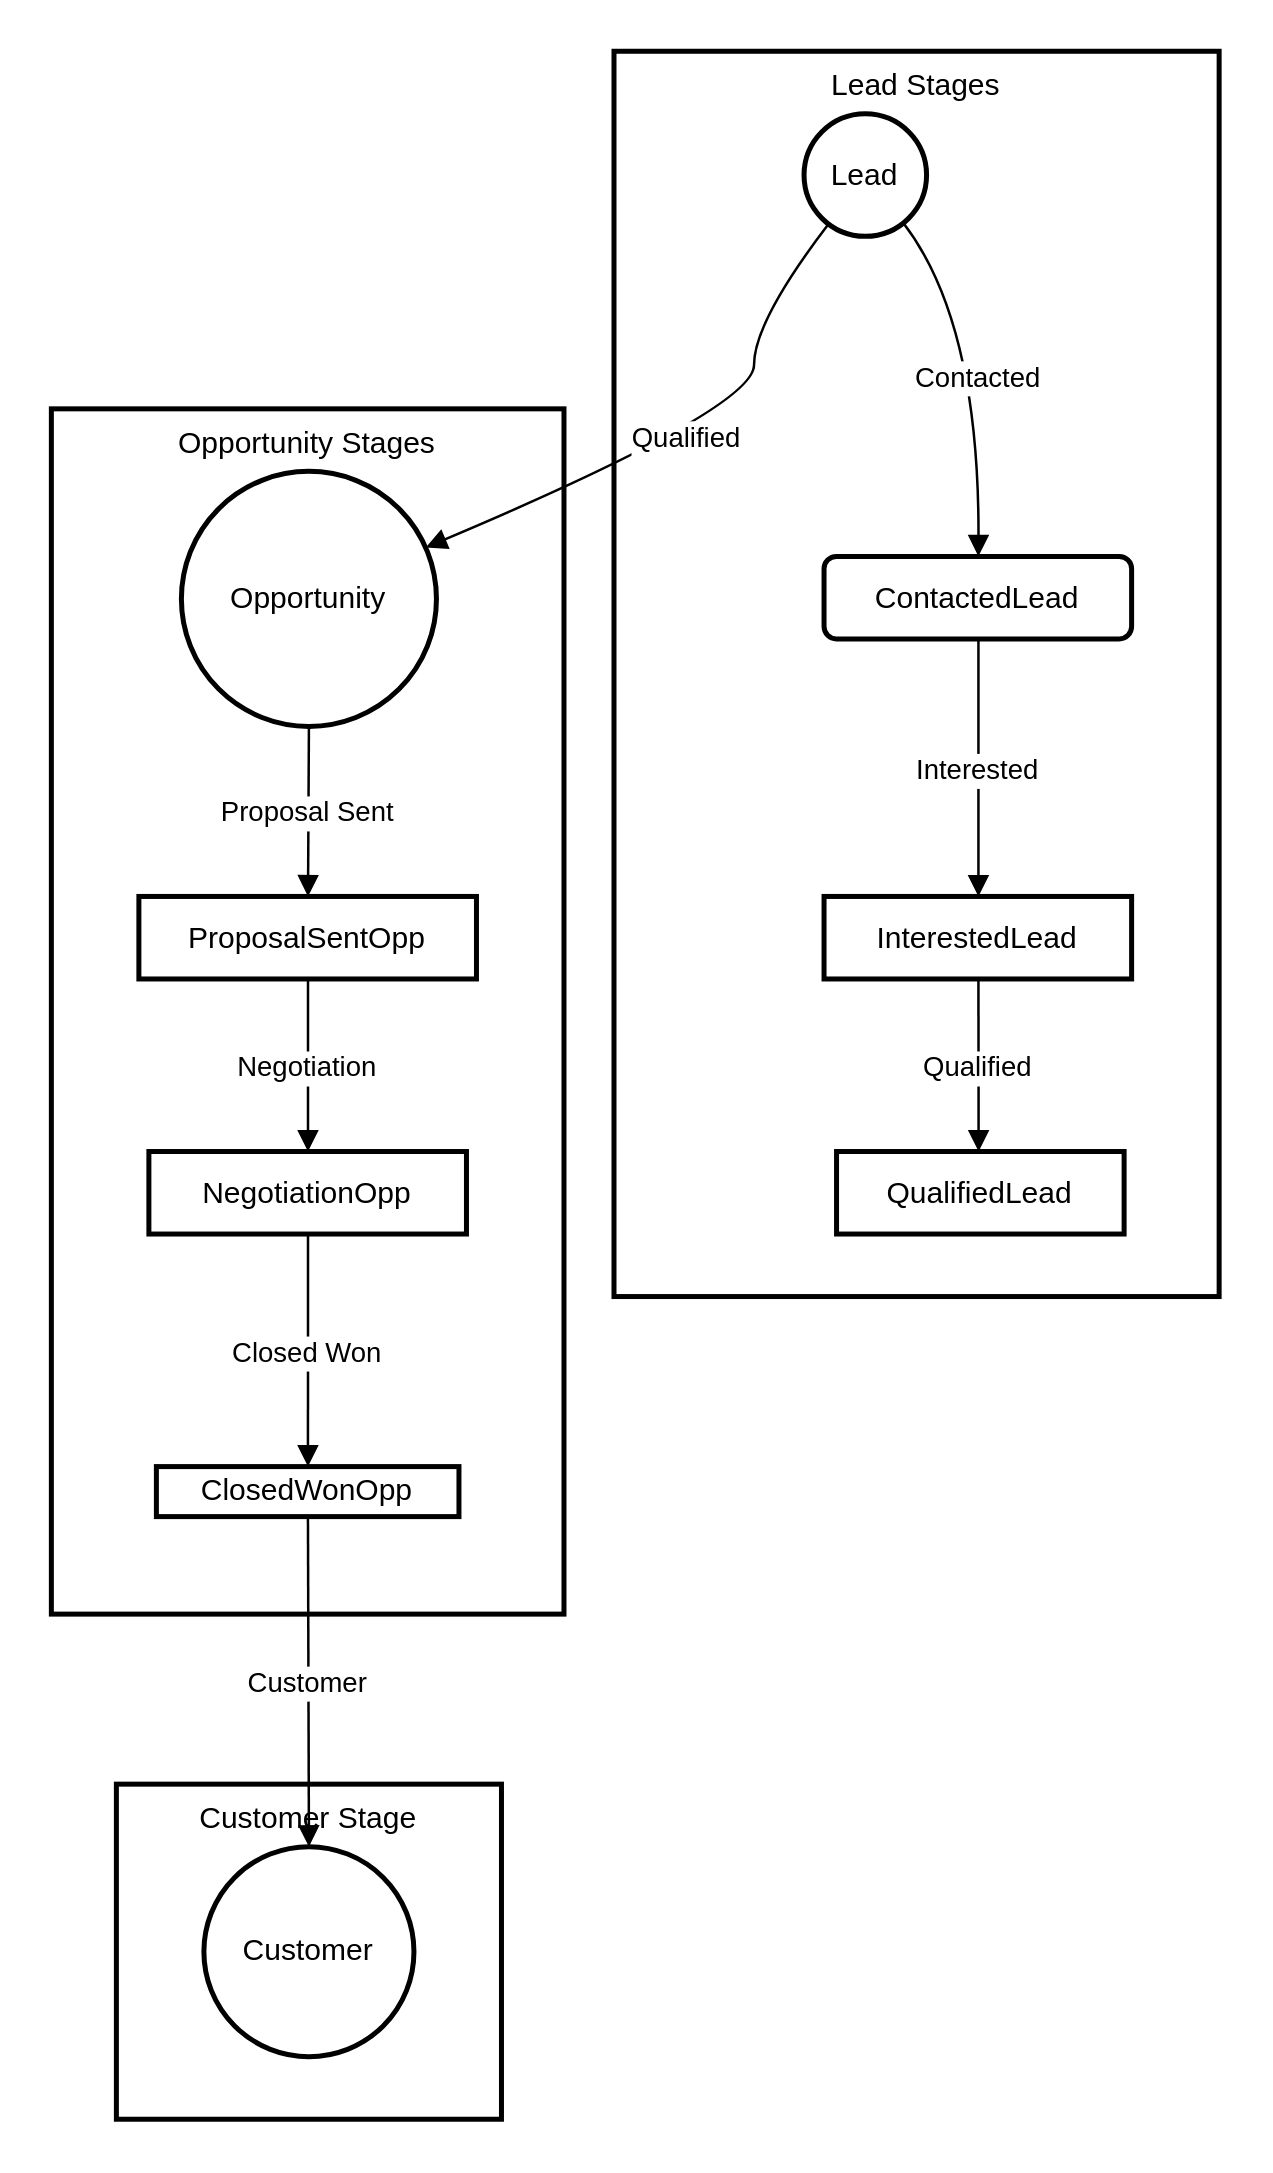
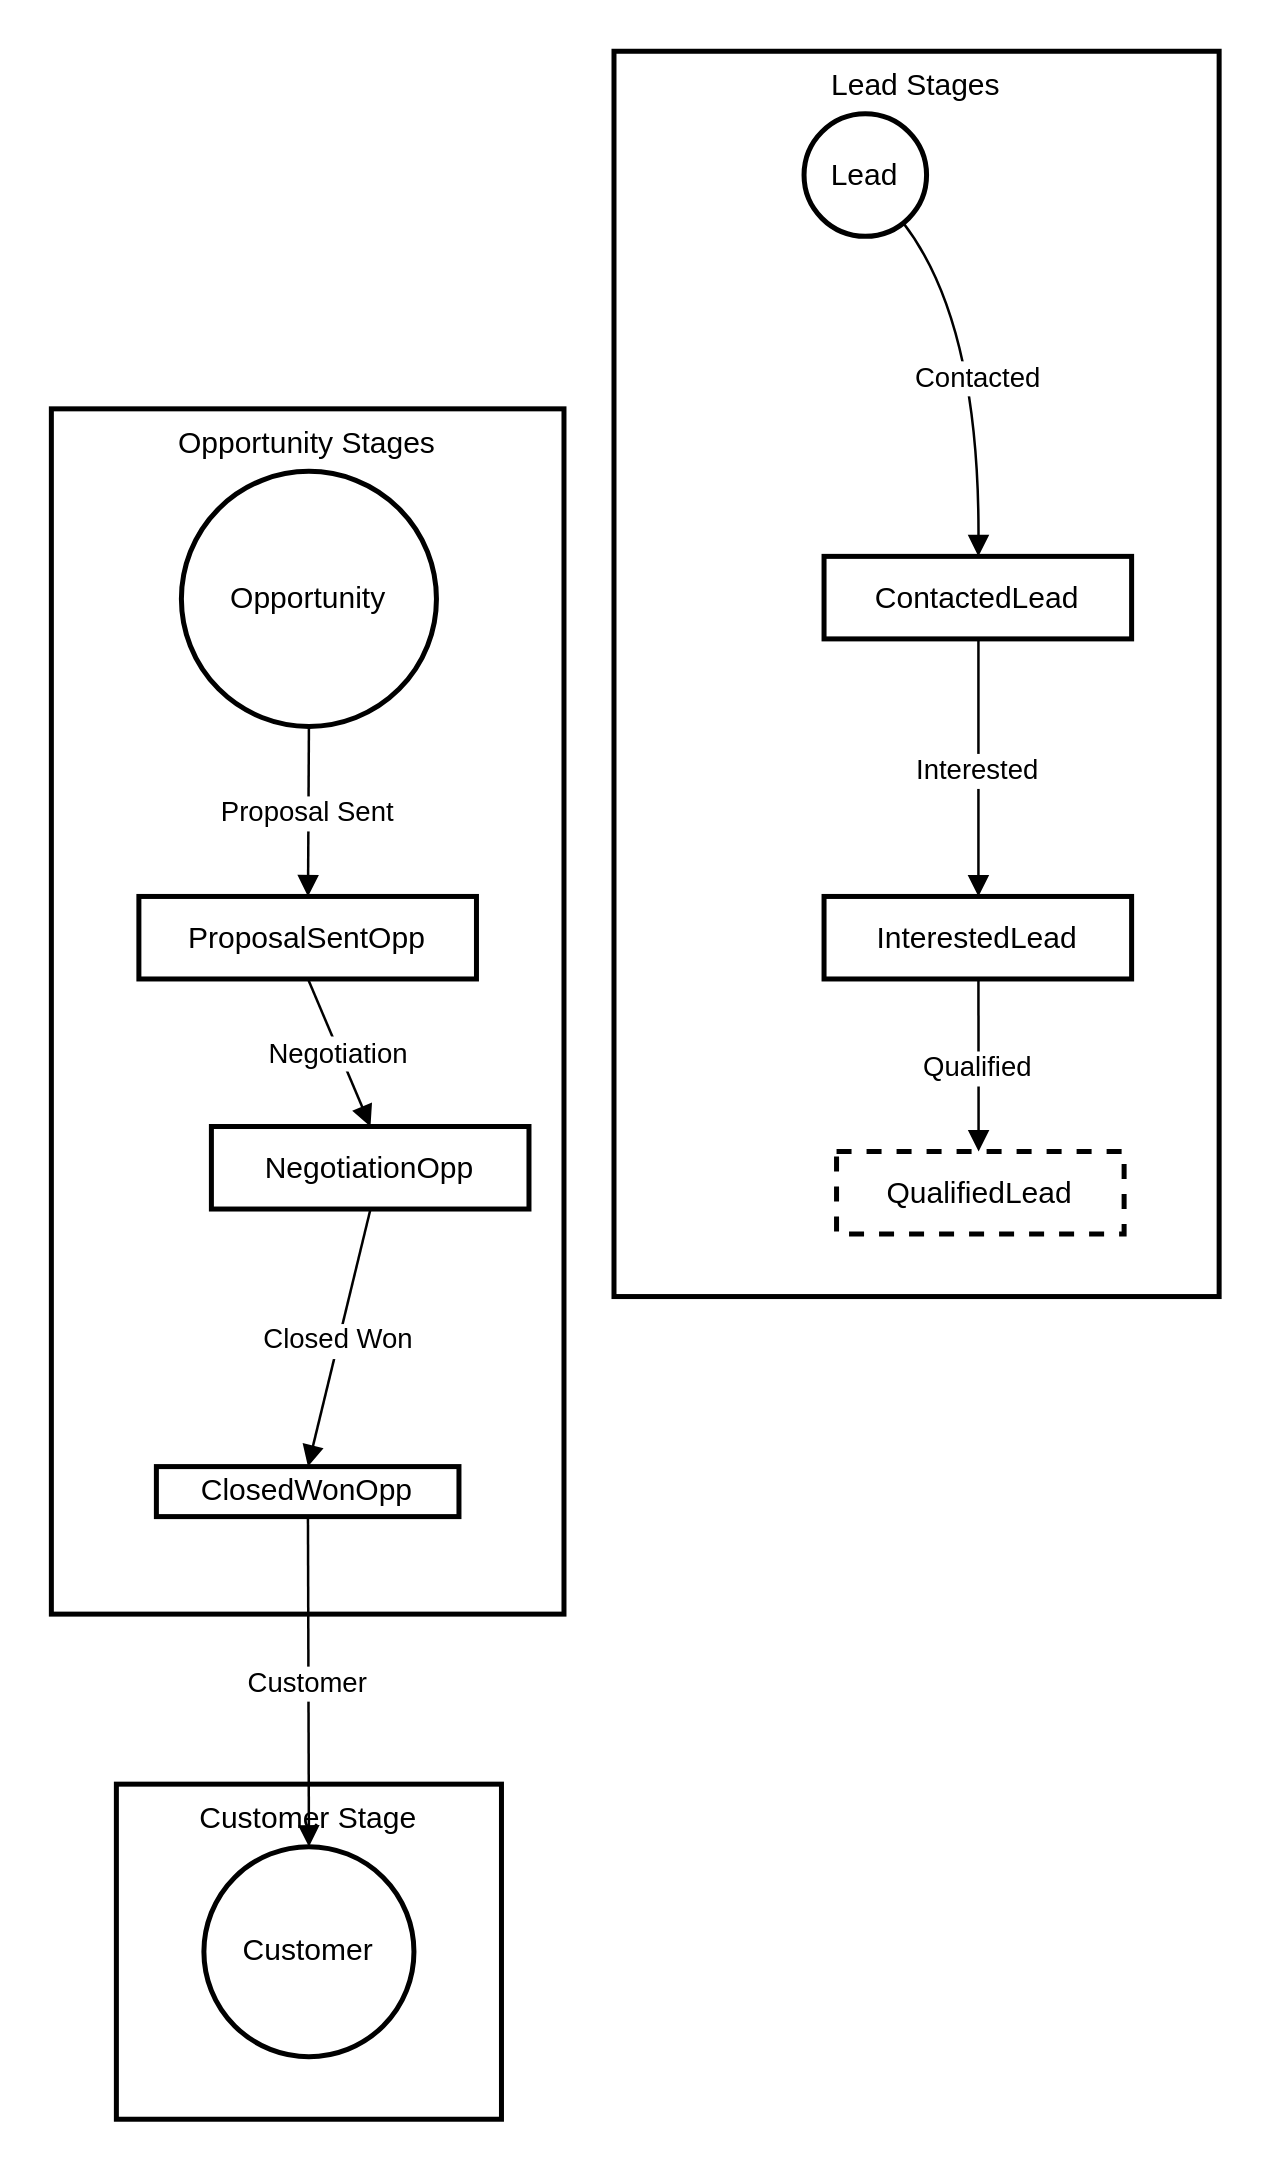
edge "Lead" -> "Opportunity": removed, label "Qualified"
node "ContactedLead": shape rounded rectangle -> rectangle
node "NegotiationOpp": moved (308, 1193) -> (370, 1168)
node "QualifiedLead": style solid -> dashed
